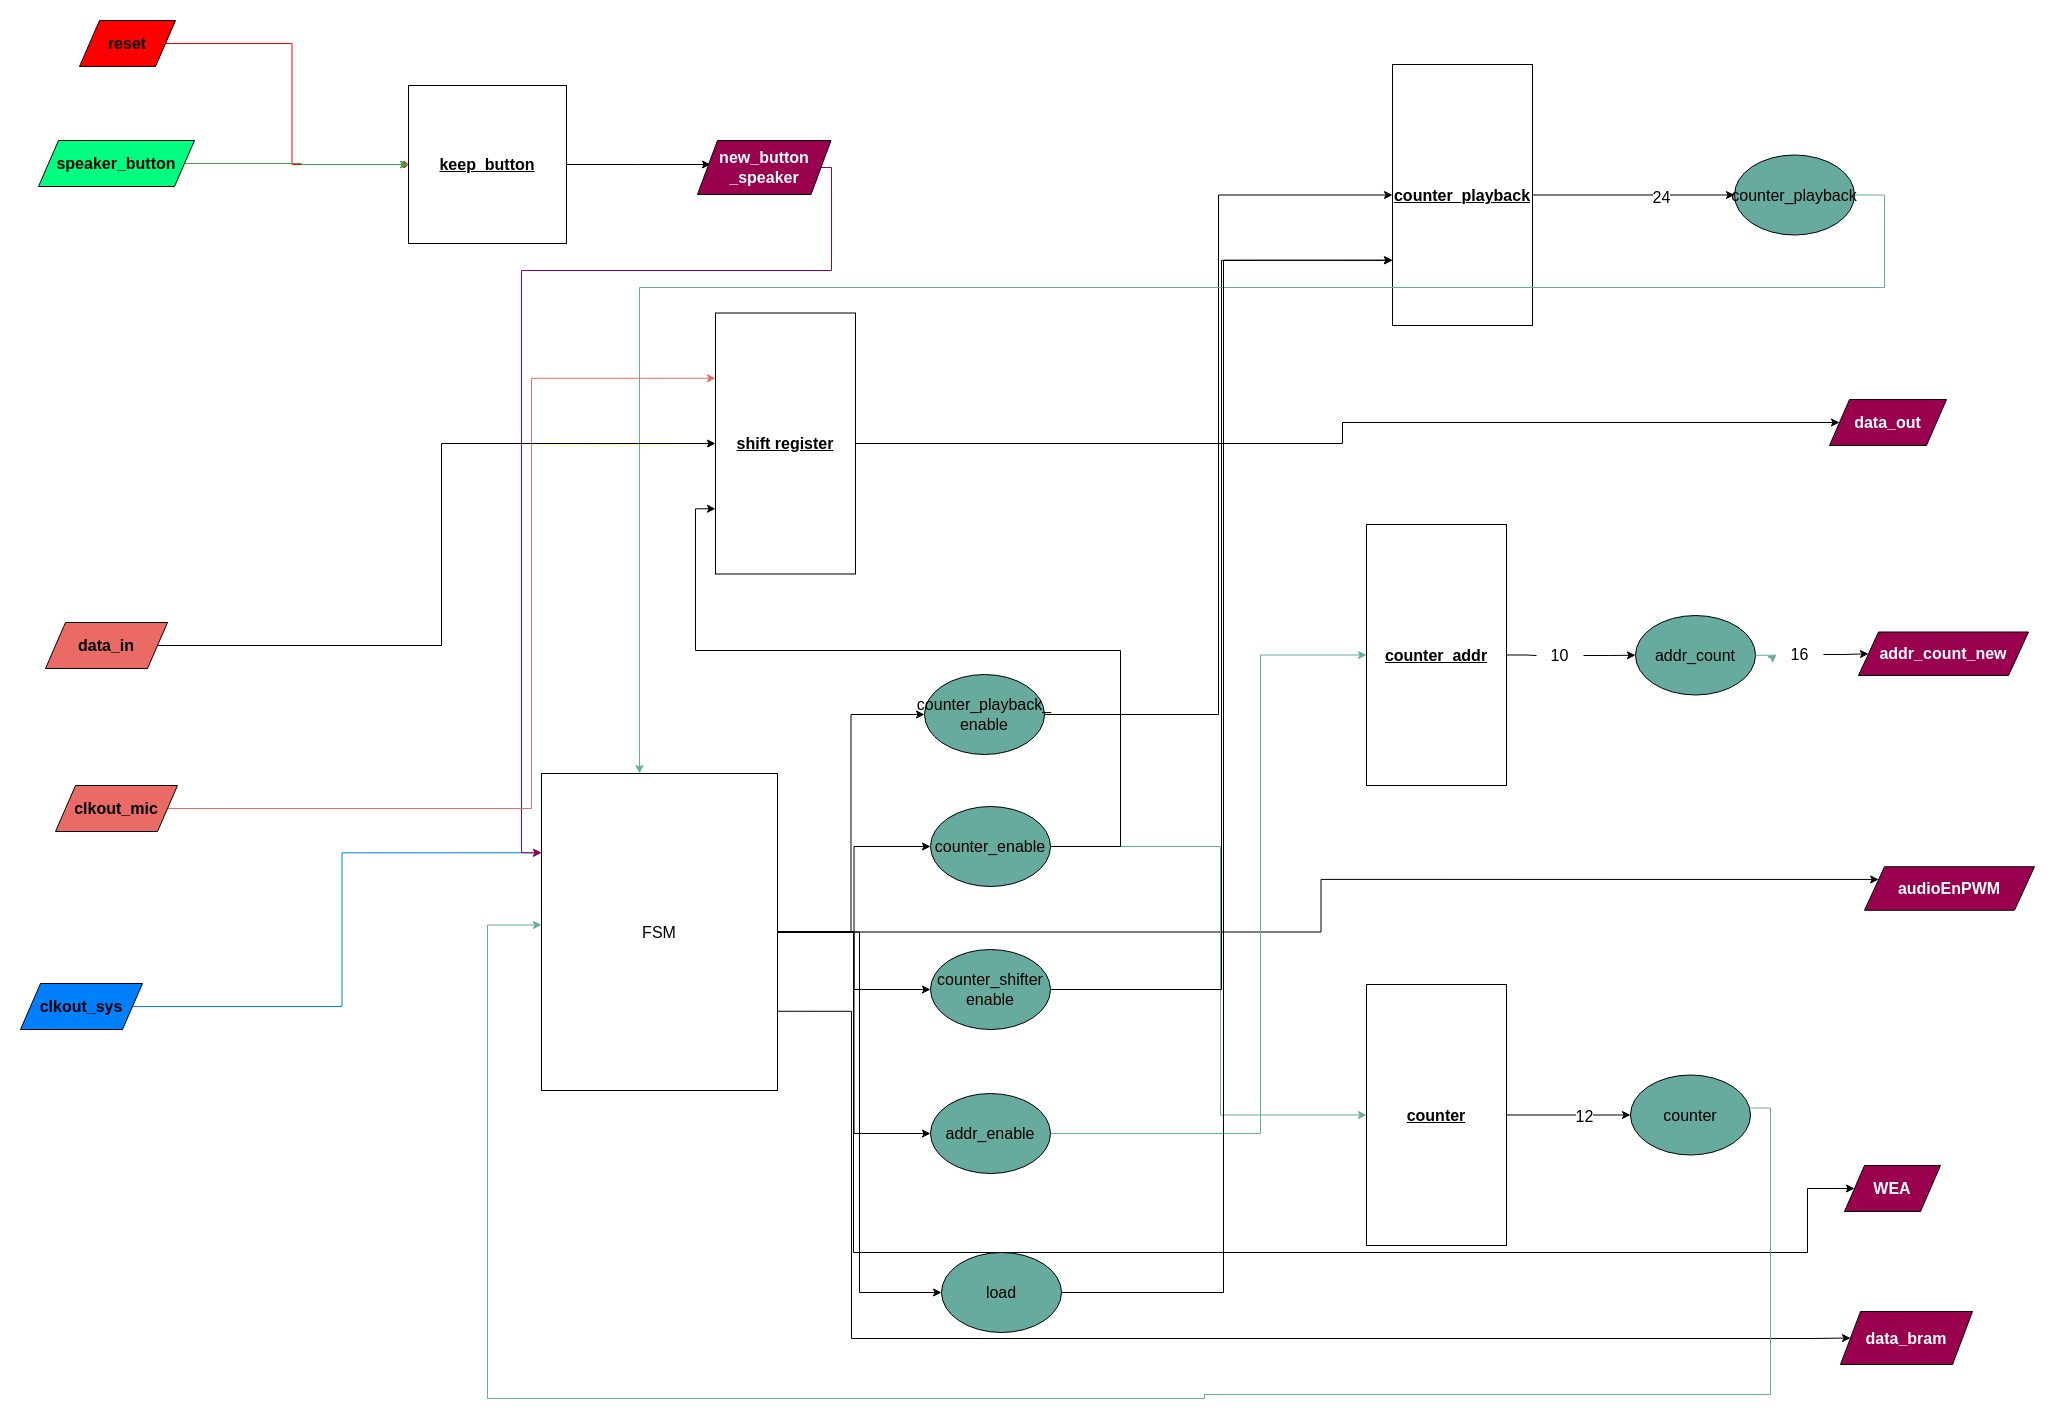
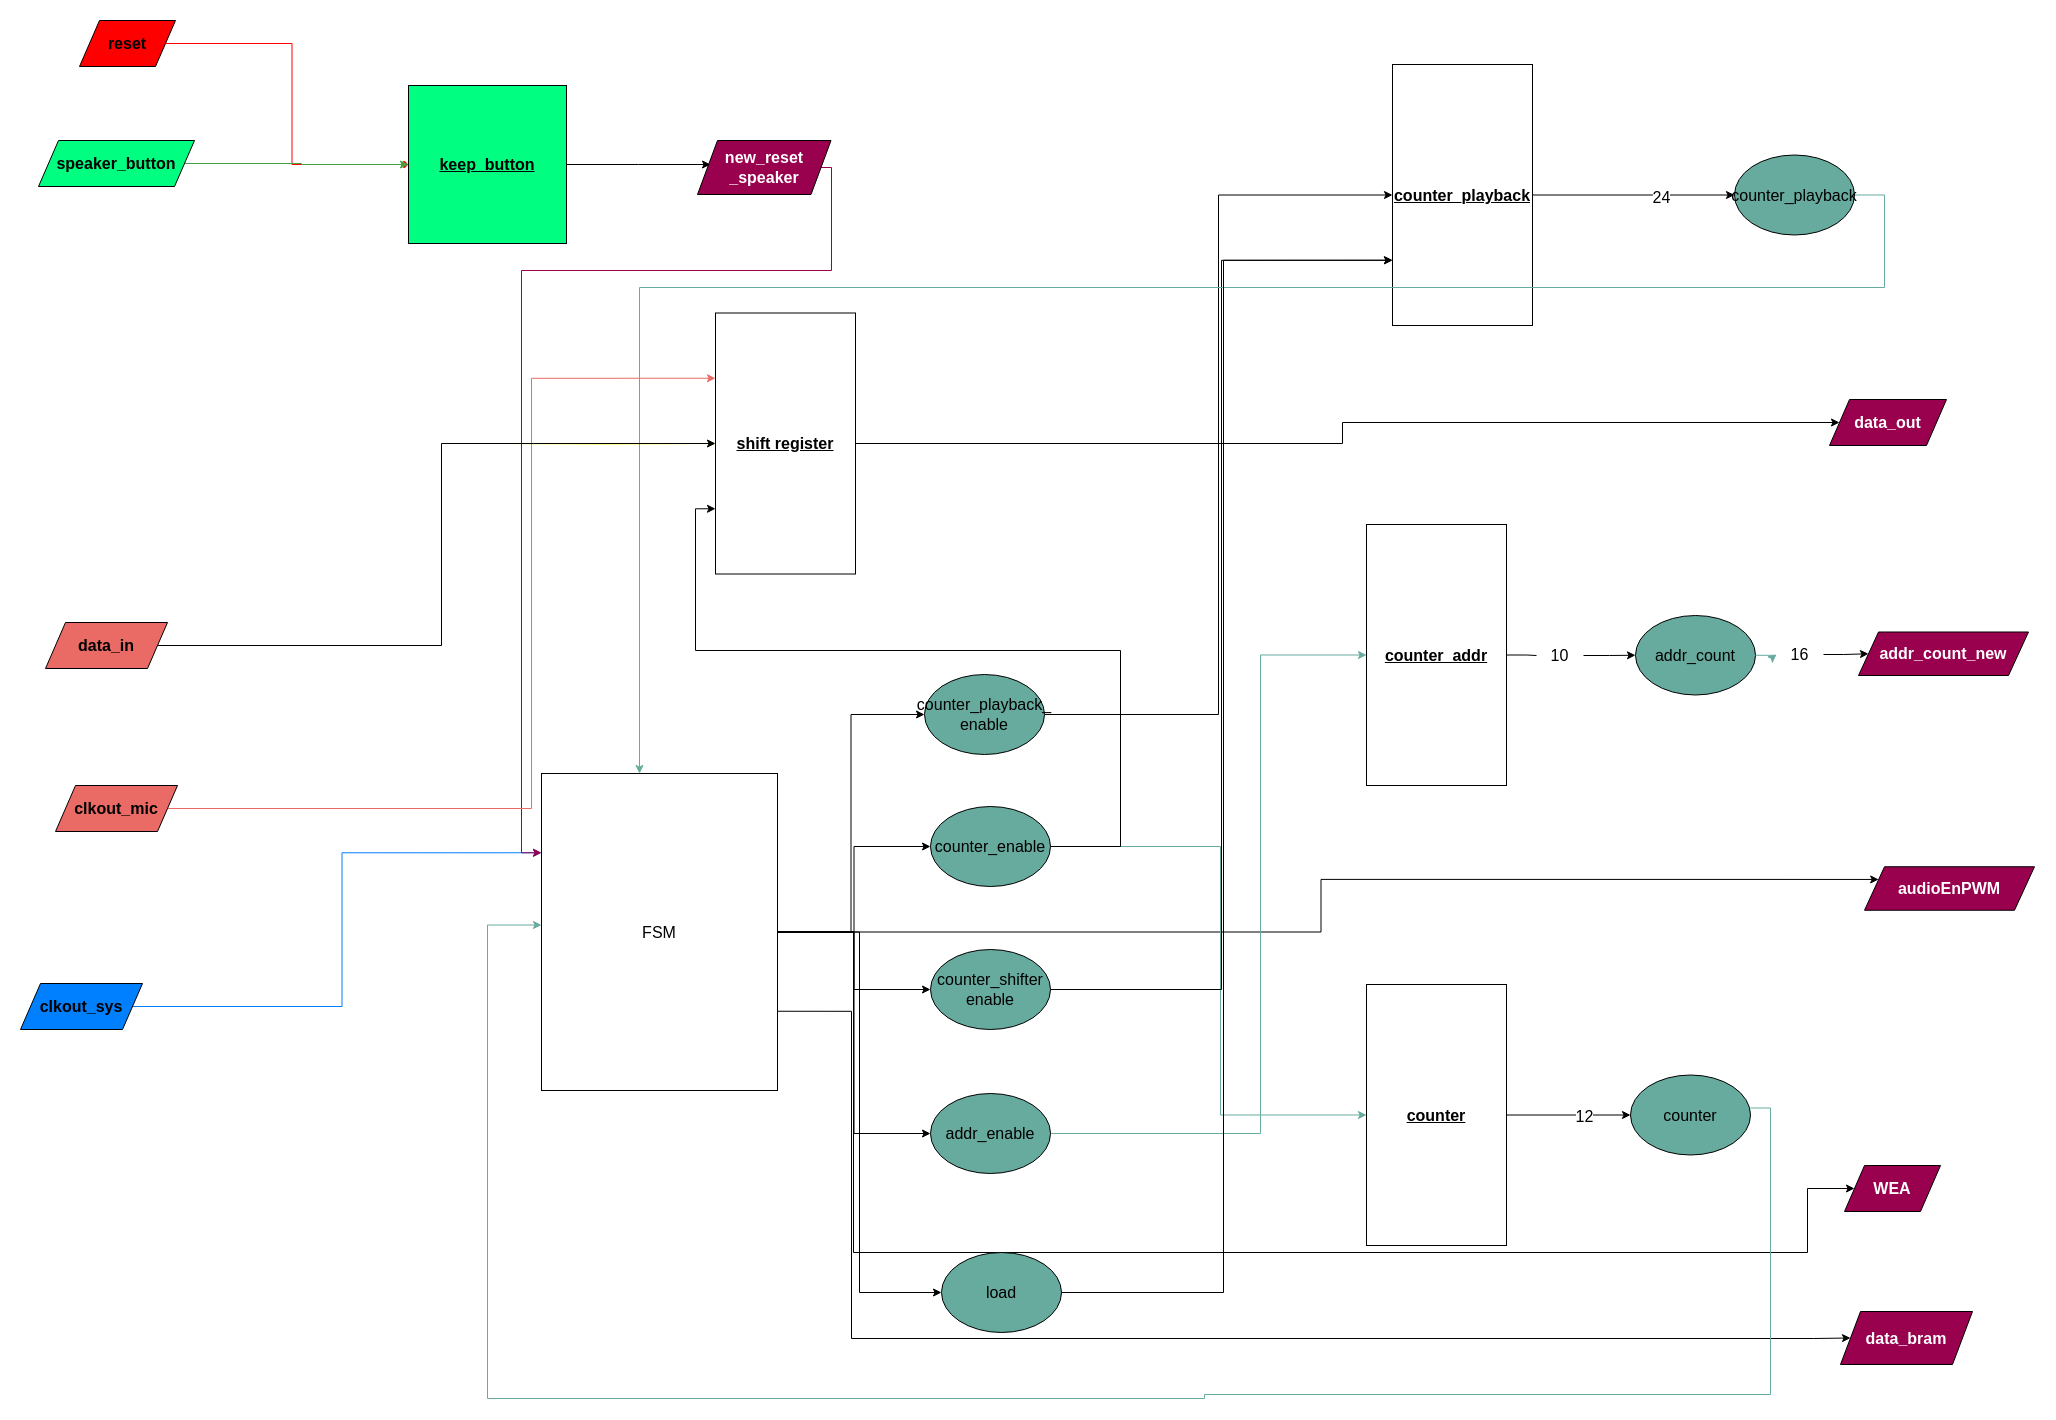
node "keep_button": fillcolor #ffffff -> #00ff80
node "new_button _speaker": label "new_button _speaker" -> "new_reset _speaker"
